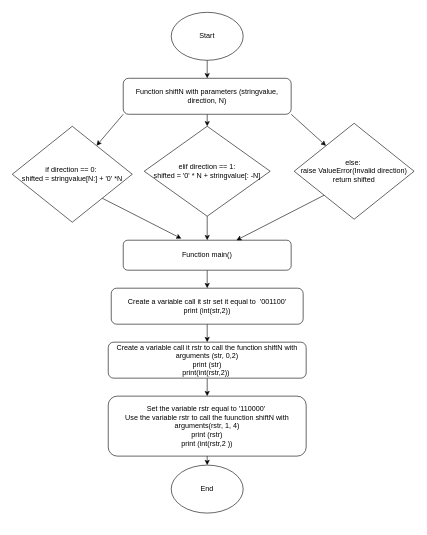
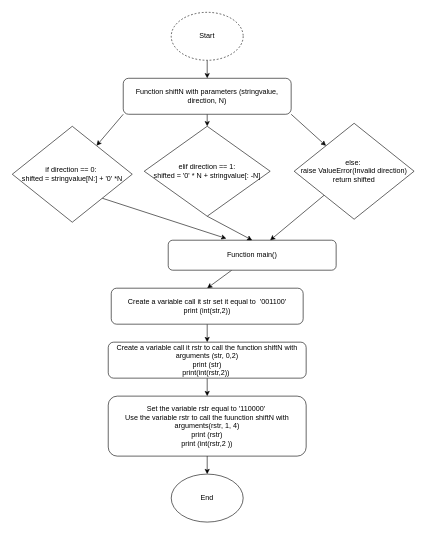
node "Start": style solid -> dashed
node "Function main()": moved (207, 255) -> (252, 255)
node "End": moved (207, 489) -> (207, 498)
